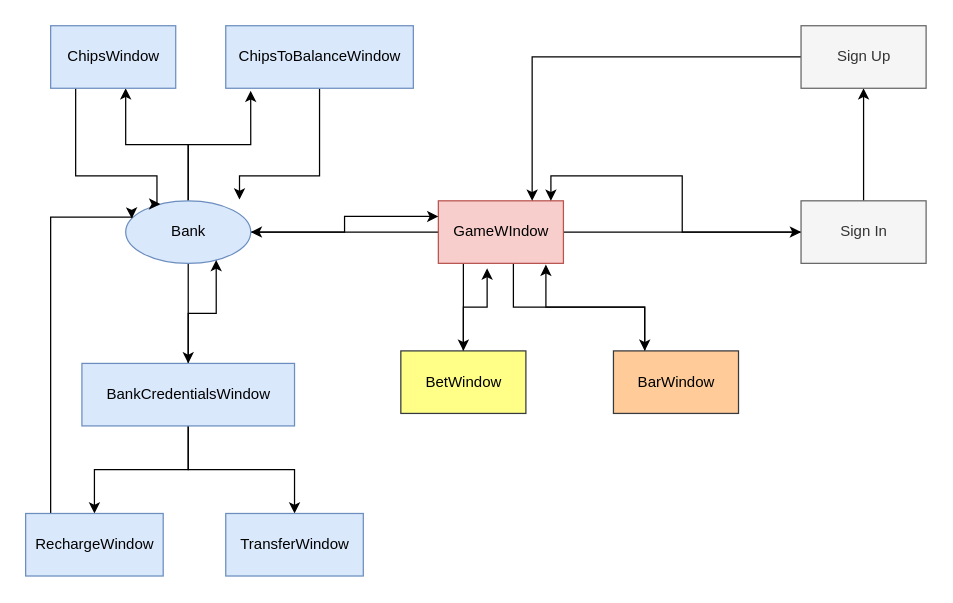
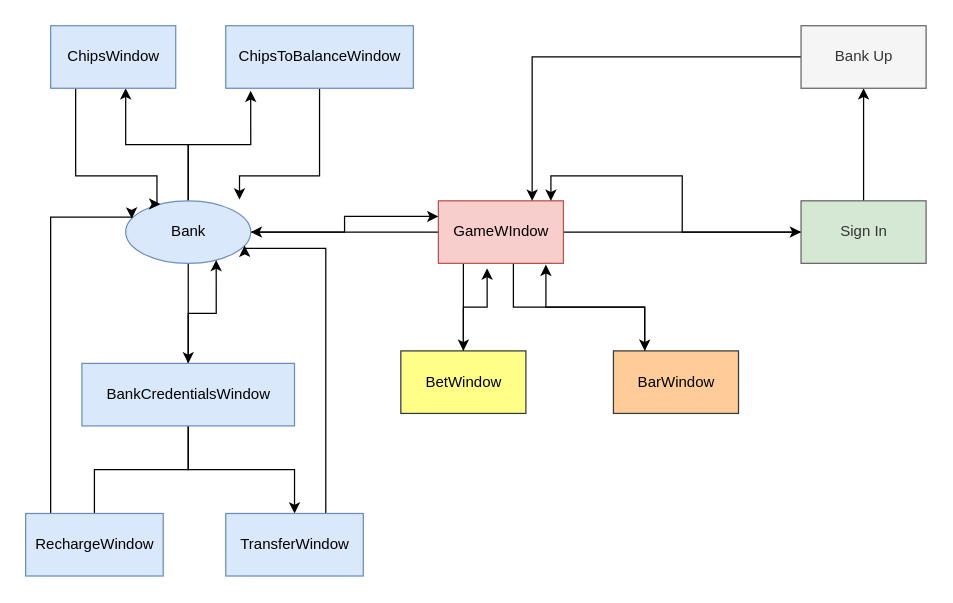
node "Sign Up": label "Sign Up" -> "Bank Up"
node "Sign In": fillcolor #f5f5f5 -> #d5e8d4
edge "TransferWindow" -> "Bank": added
edge "BankCredentialsWindow" -> "RechargeWindow": arrowhead classic -> none
